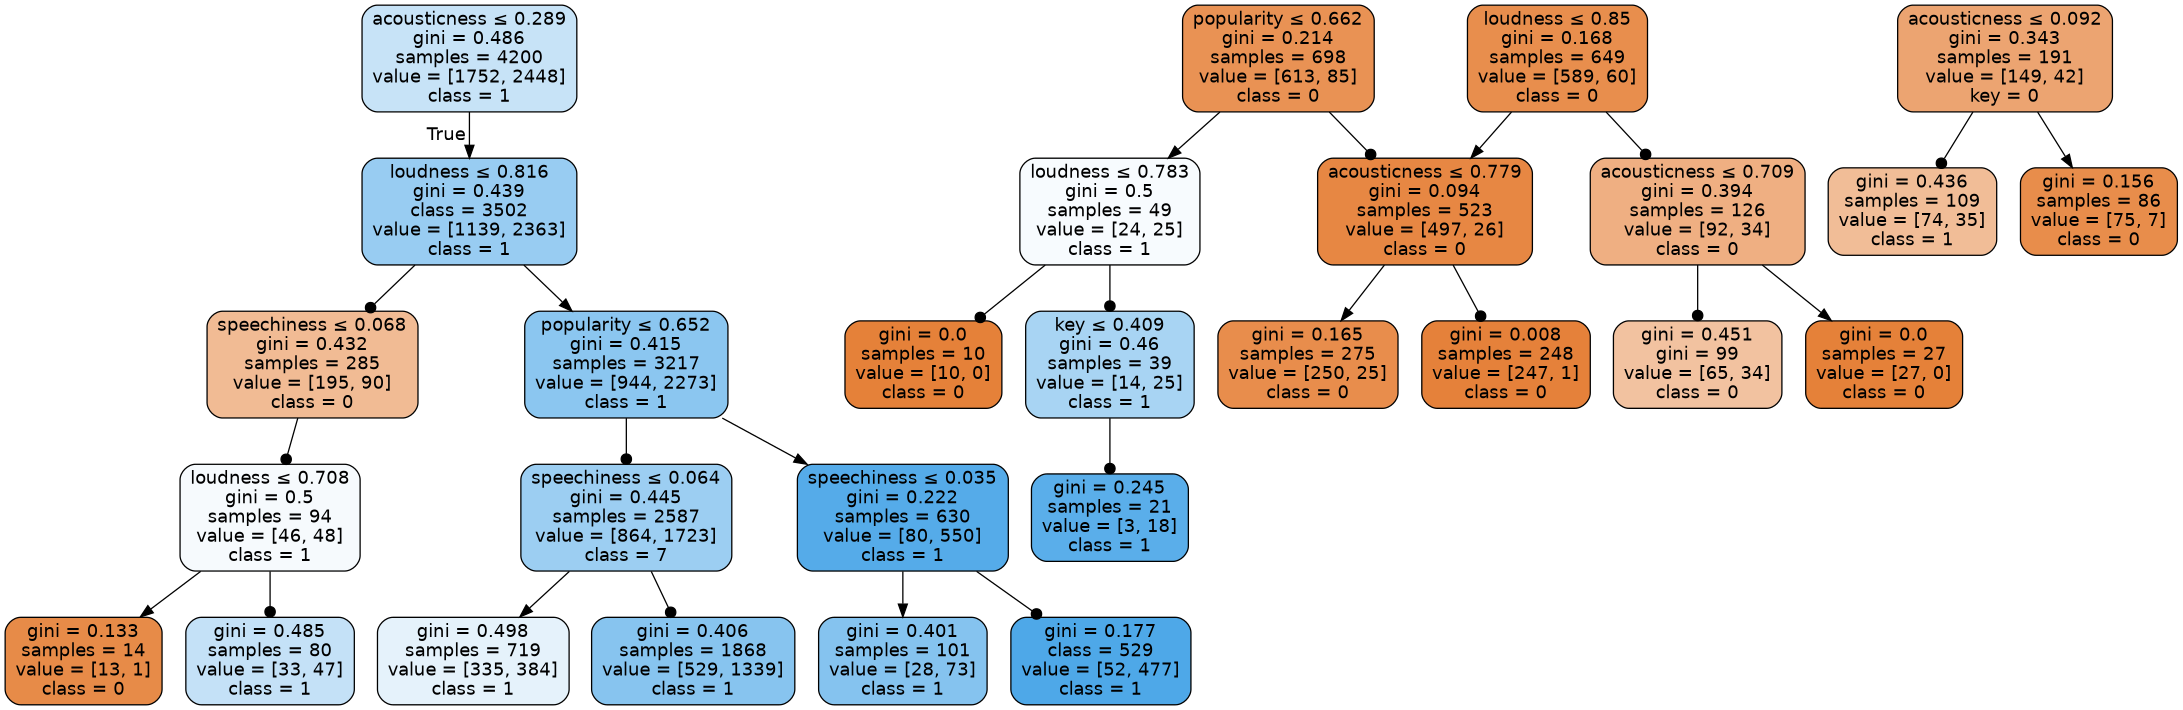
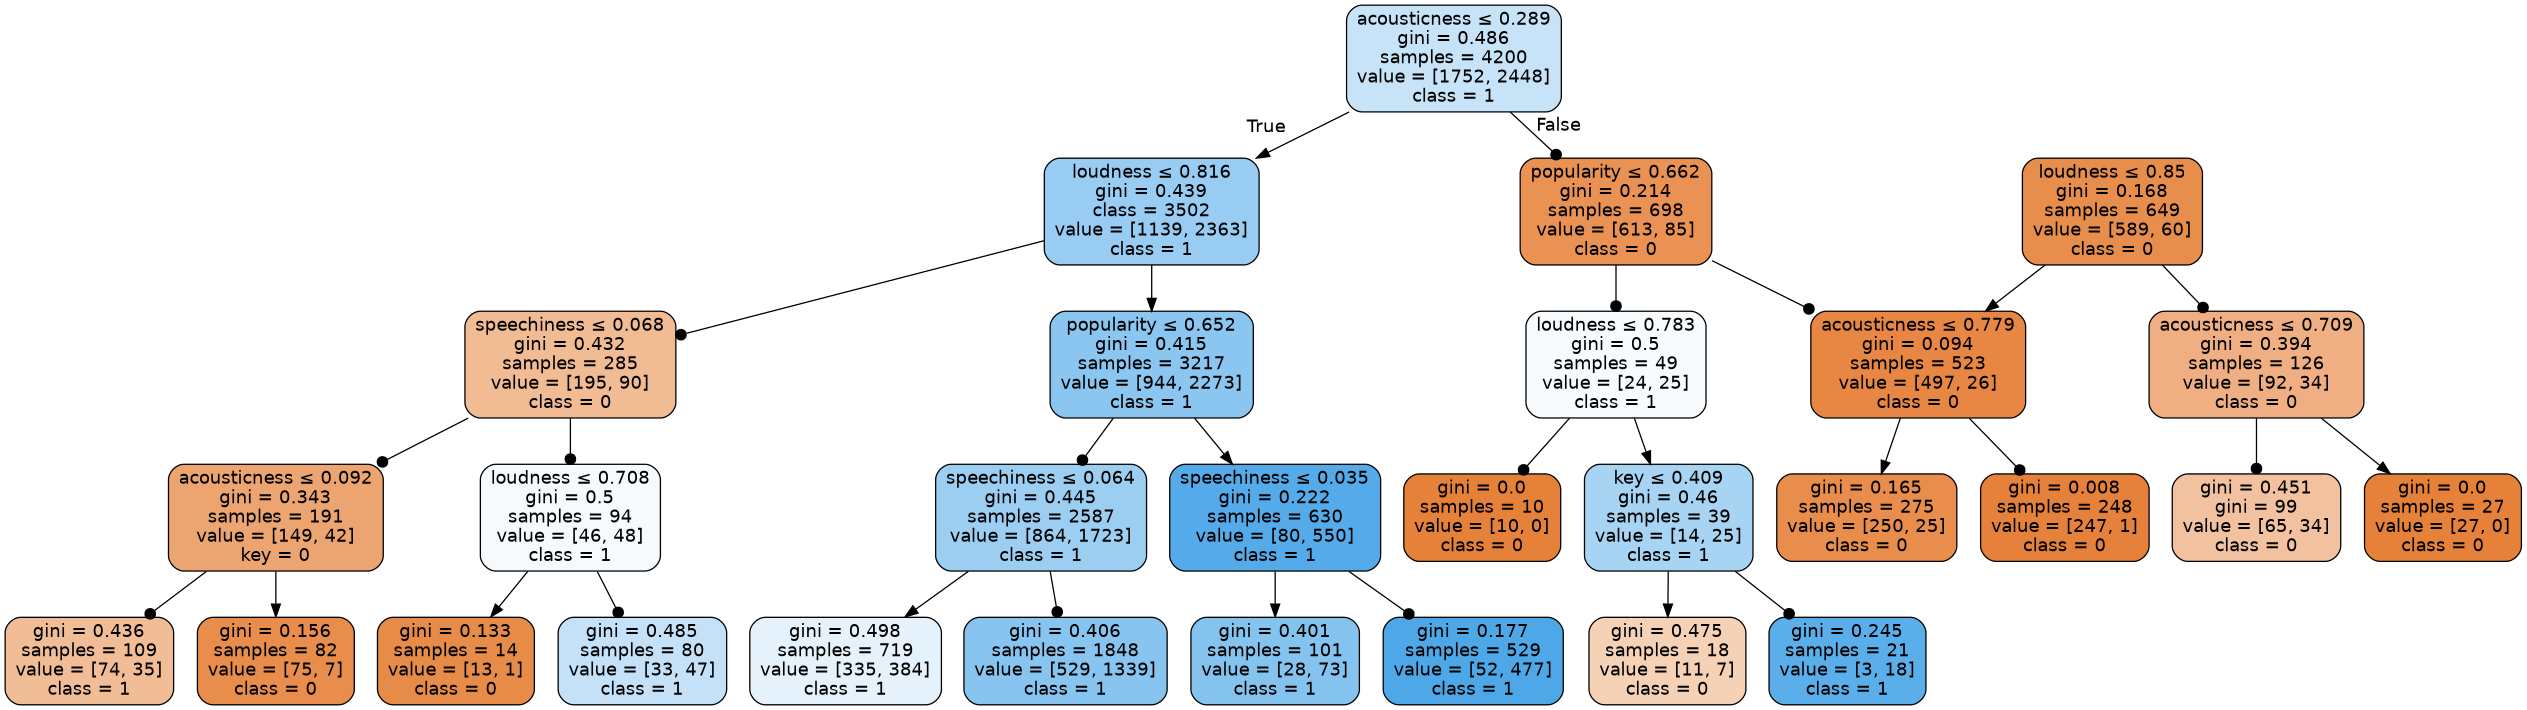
edge "popularity ≤ 0.662" -> "loudness ≤ 0.783": arrowhead normal -> dot
edge "acousticness ≤ 0.289" -> "popularity ≤ 0.662": added
node "gini = 0.156": text "samples = 86" -> "samples = 82"
edge "loudness ≤ 0.783" -> "key ≤ 0.409": arrowhead dot -> normal
edge "speechiness ≤ 0.068" -> "acousticness ≤ 0.092": added
node "speechiness ≤ 0.064": text "class = 7" -> "class = 1"
node "gini = 0.406": text "samples = 1868" -> "samples = 1848"
node "gini = 0.177": text "class = 529" -> "samples = 529"
node "gini = 0.475": added
